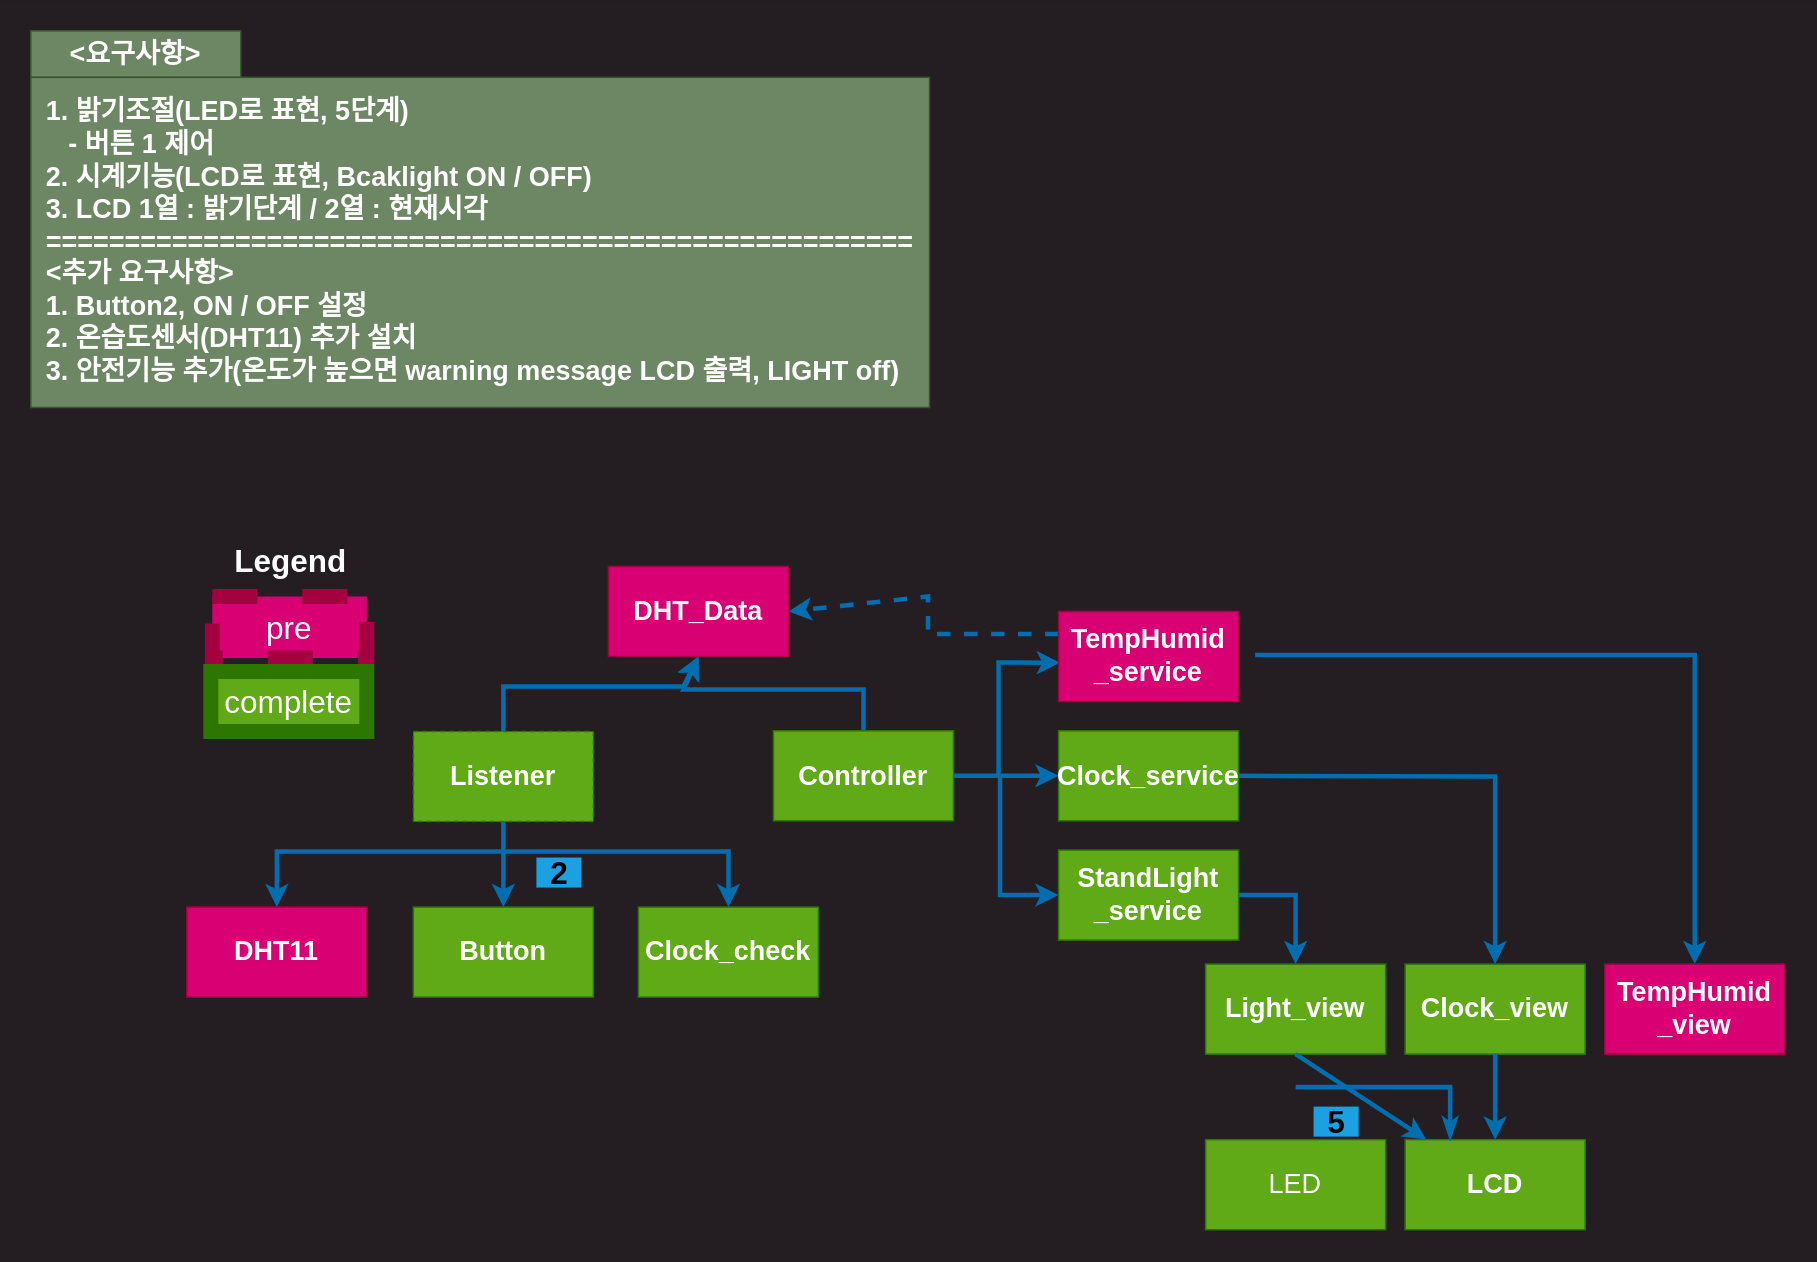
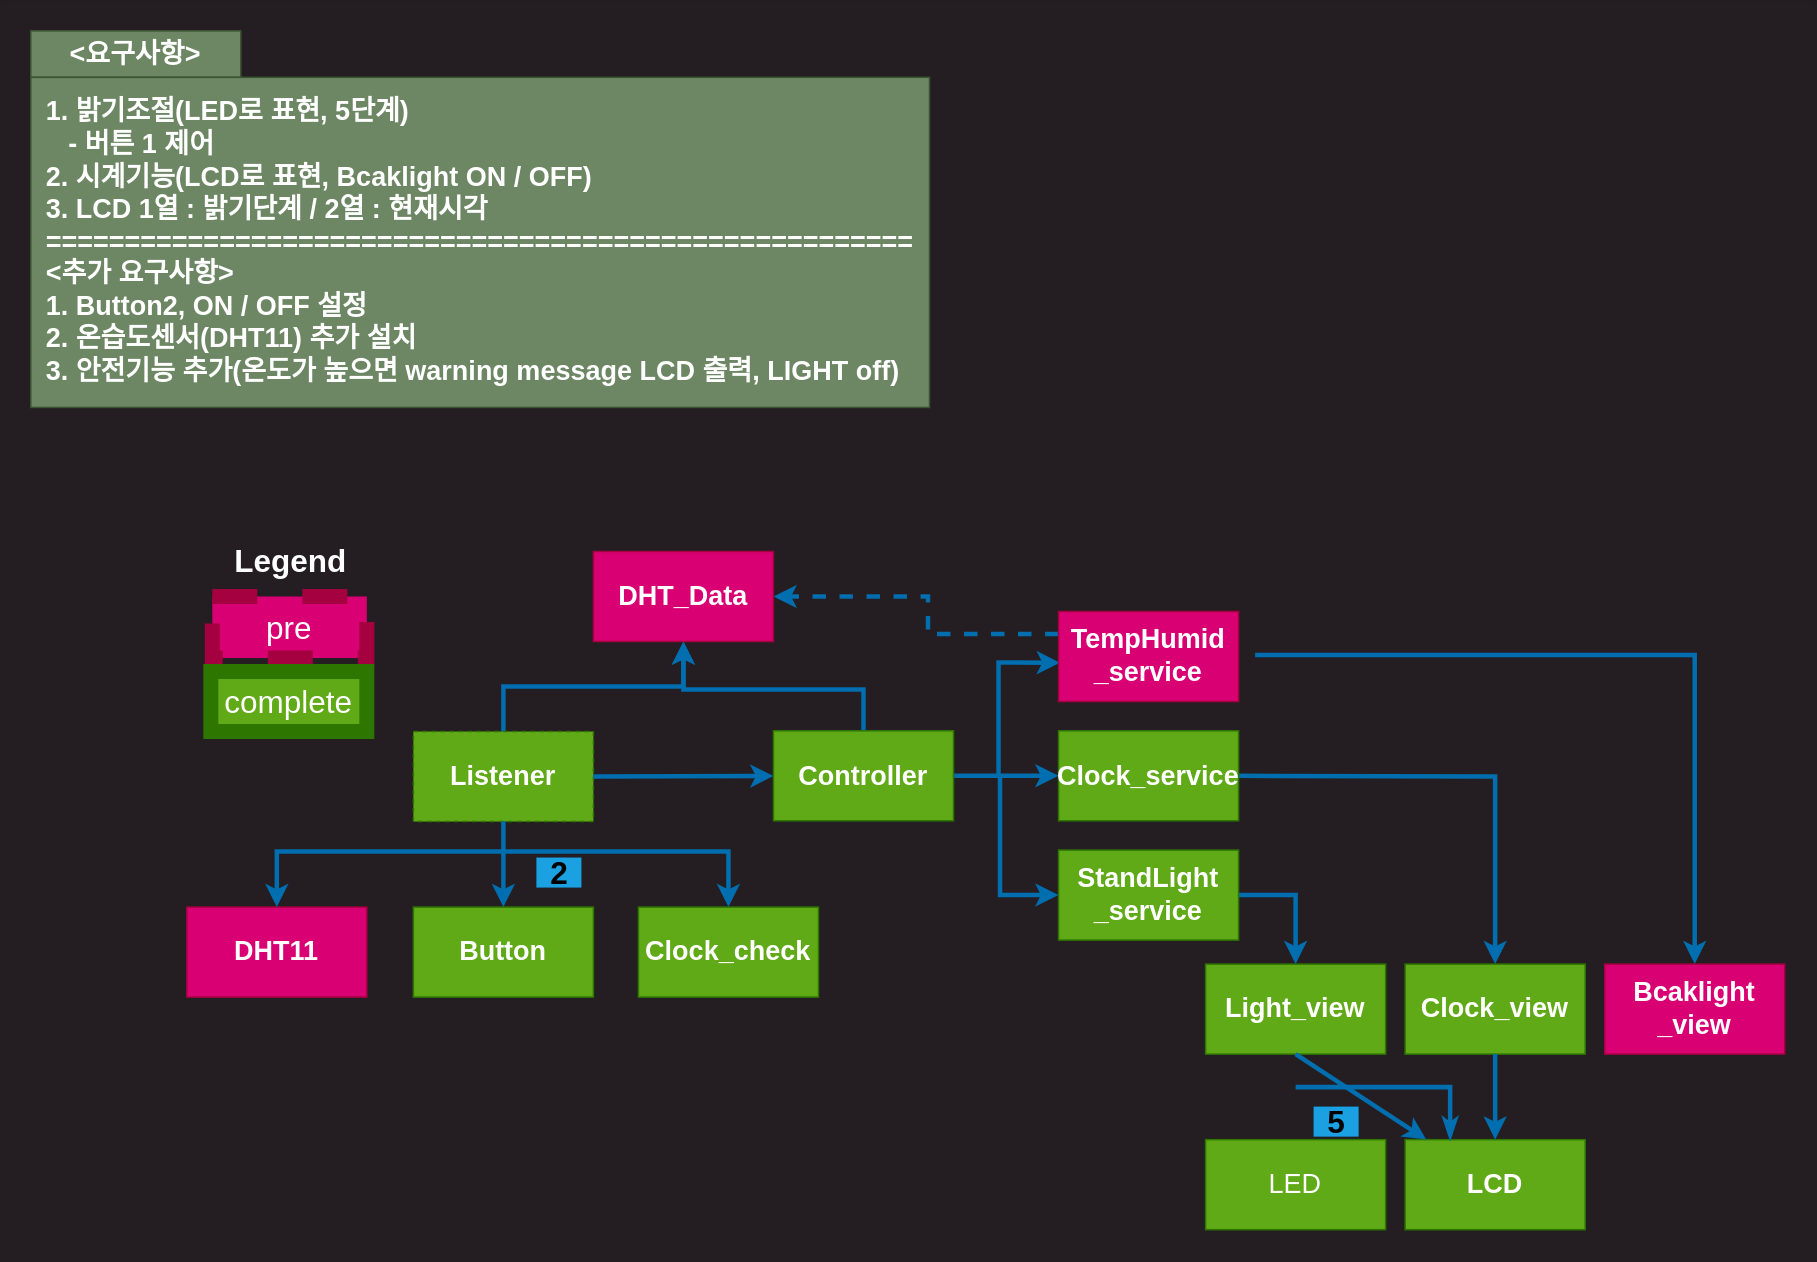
node "DHT_Data": moved (698, 611) -> (683, 596)
edge "Listener" -> "Controller": added
node "TempHumid _view": label "TempHumid _view" -> "Bcaklight _view"
